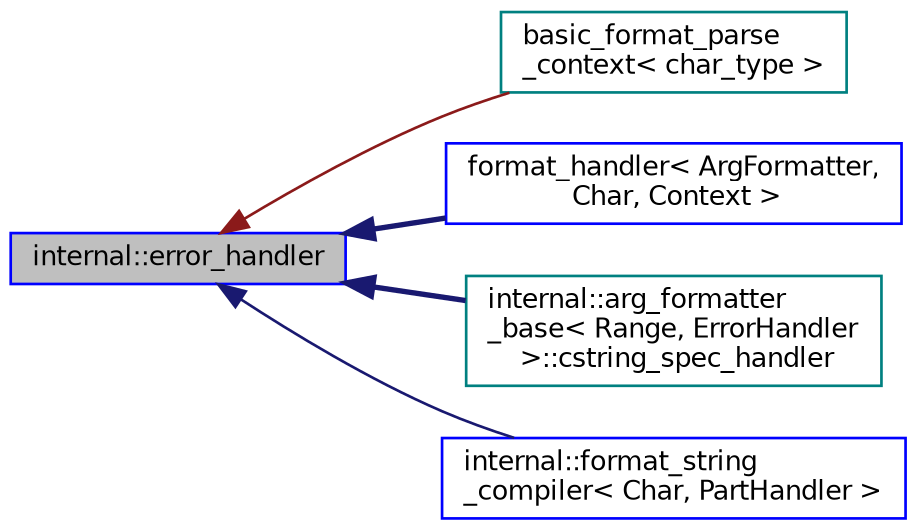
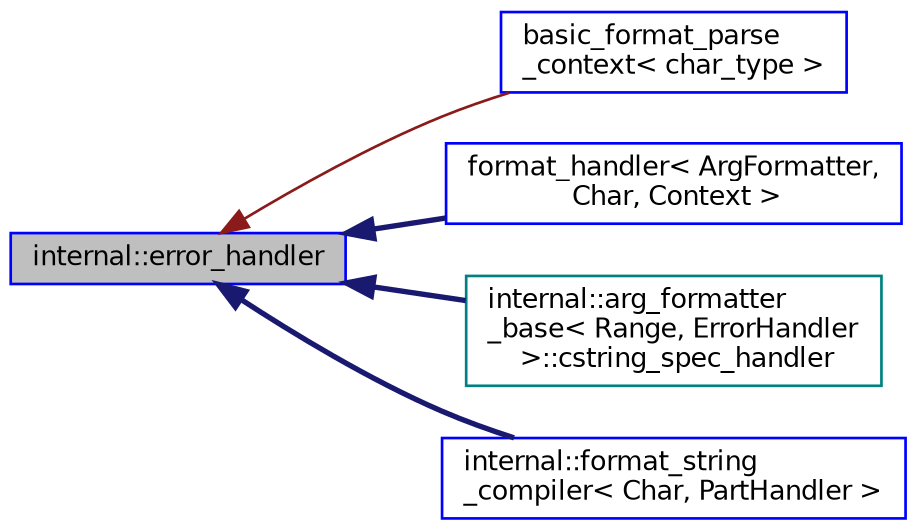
node "basic_format_parse _context< char_type >": color teal -> blue
edge "internal::format_string _compiler< Char, PartHandler >" -> "internal::error_handler": style solid -> bold
